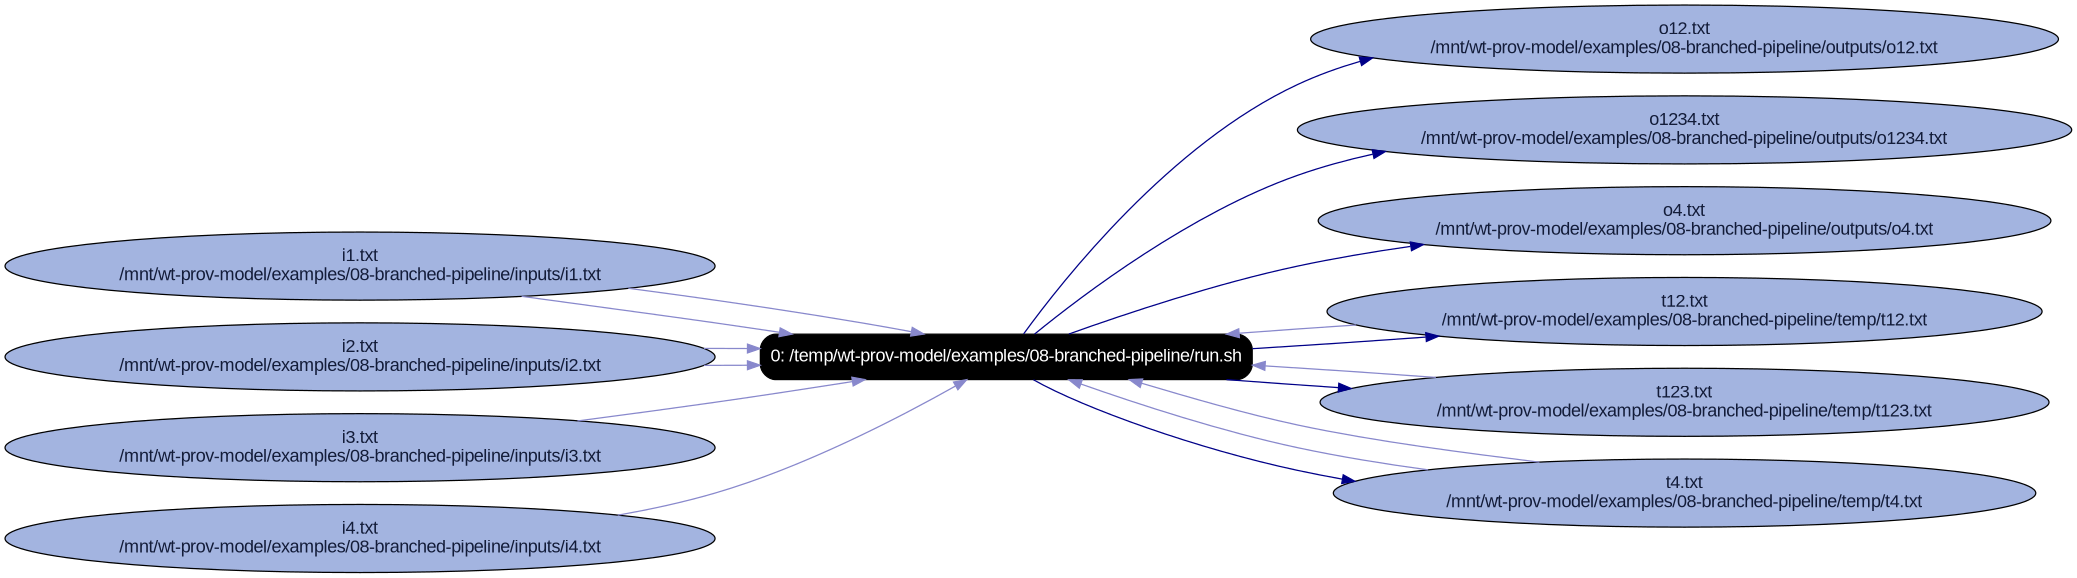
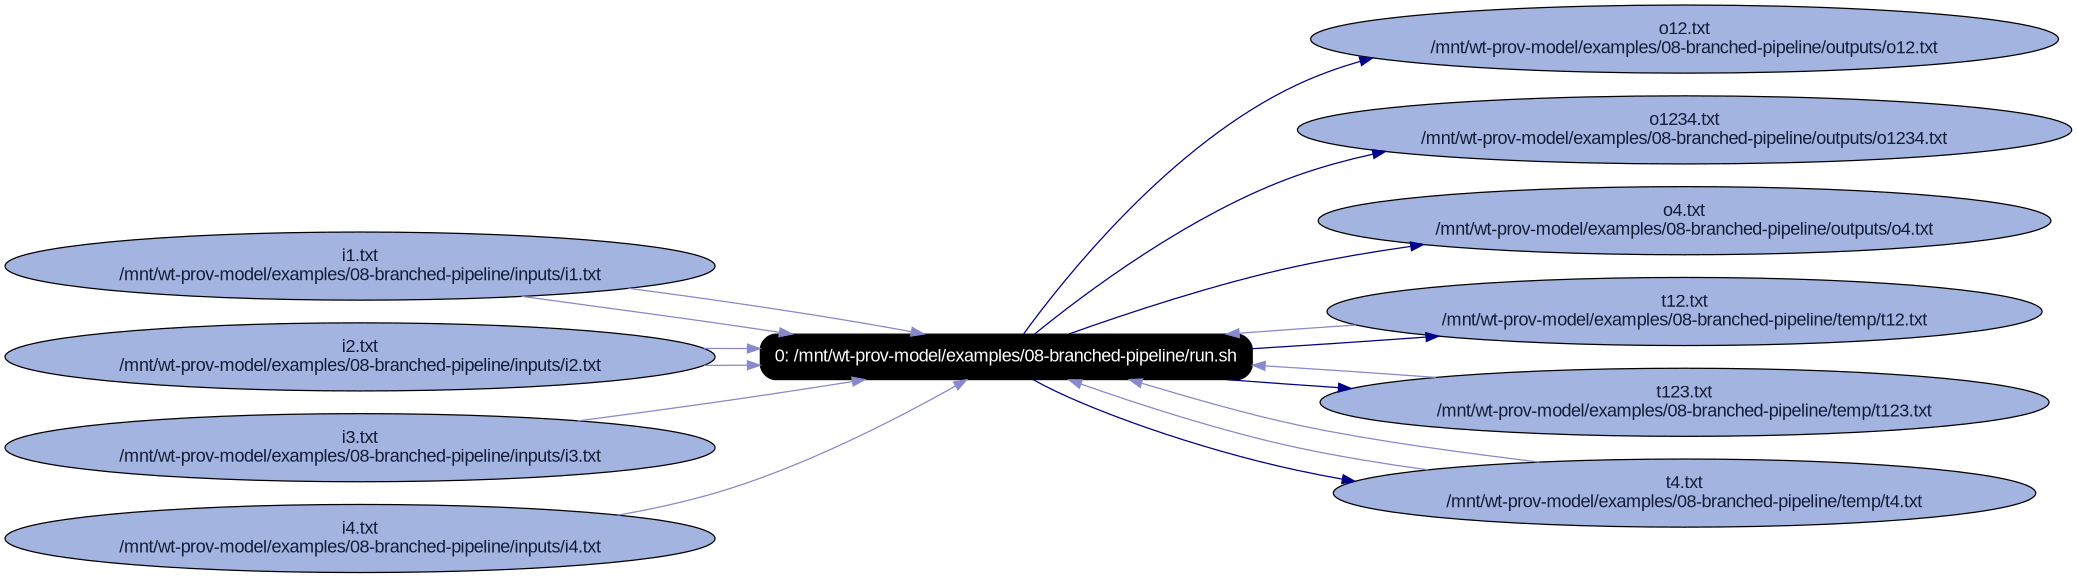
node "0: /temp/wt-prov-model/examples/08-branched-pipeline/run.sh": label "0: /temp/wt-prov-model/examples/08-branched-pipeline/run.sh" -> "0: /mnt/wt-prov-model/examples/08-branched-pipeline/run.sh"
